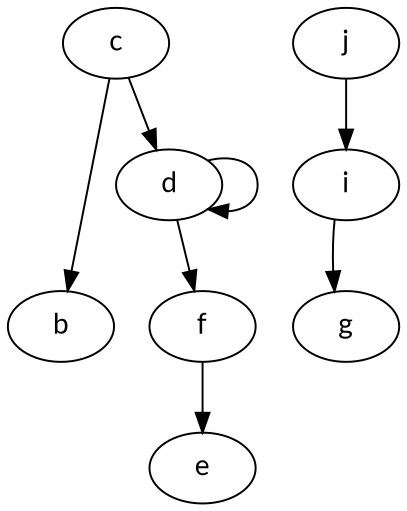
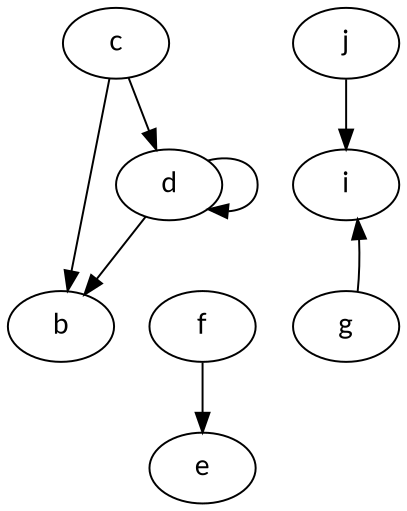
edge "i" -> "g": reversed
edge "d" -> "f": now "d" -> "b"
